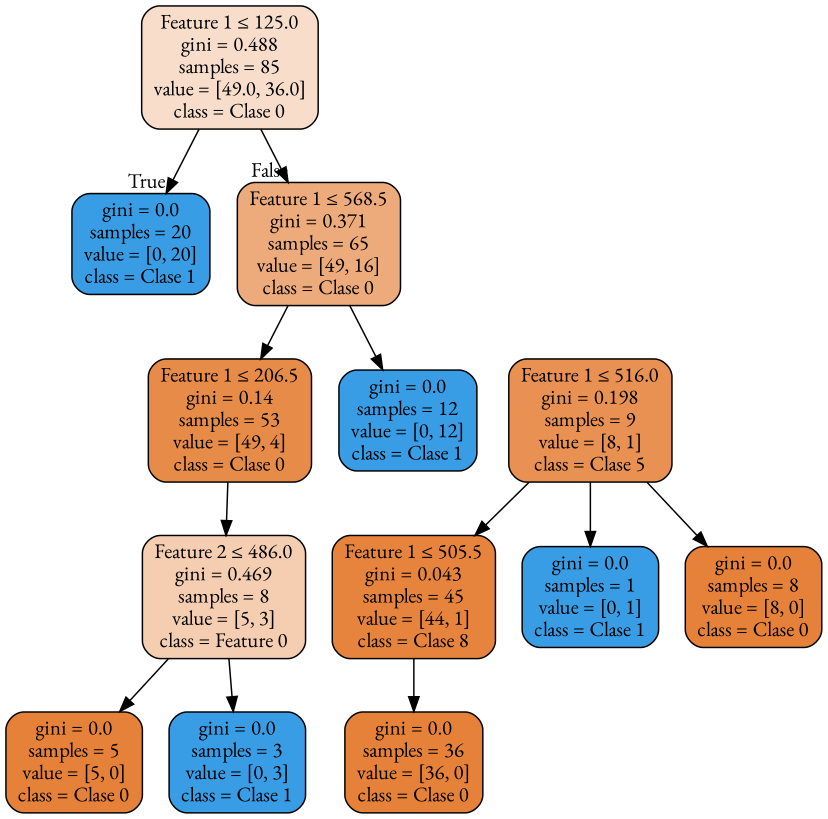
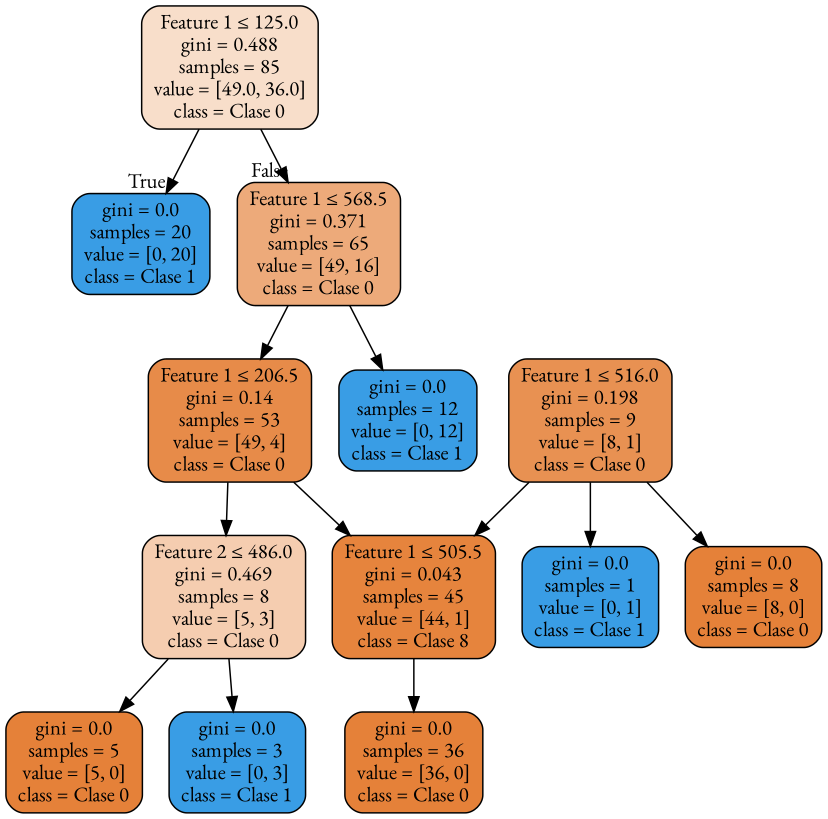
node "Feature 1 ≤ 516.0": text "class = Clase 5" -> "class = Clase 0"
edge "Feature 1 ≤ 206.5" -> "Feature 1 ≤ 505.5": added
node "Feature 2 ≤ 486.0": text "class = Feature 0" -> "class = Clase 0"
